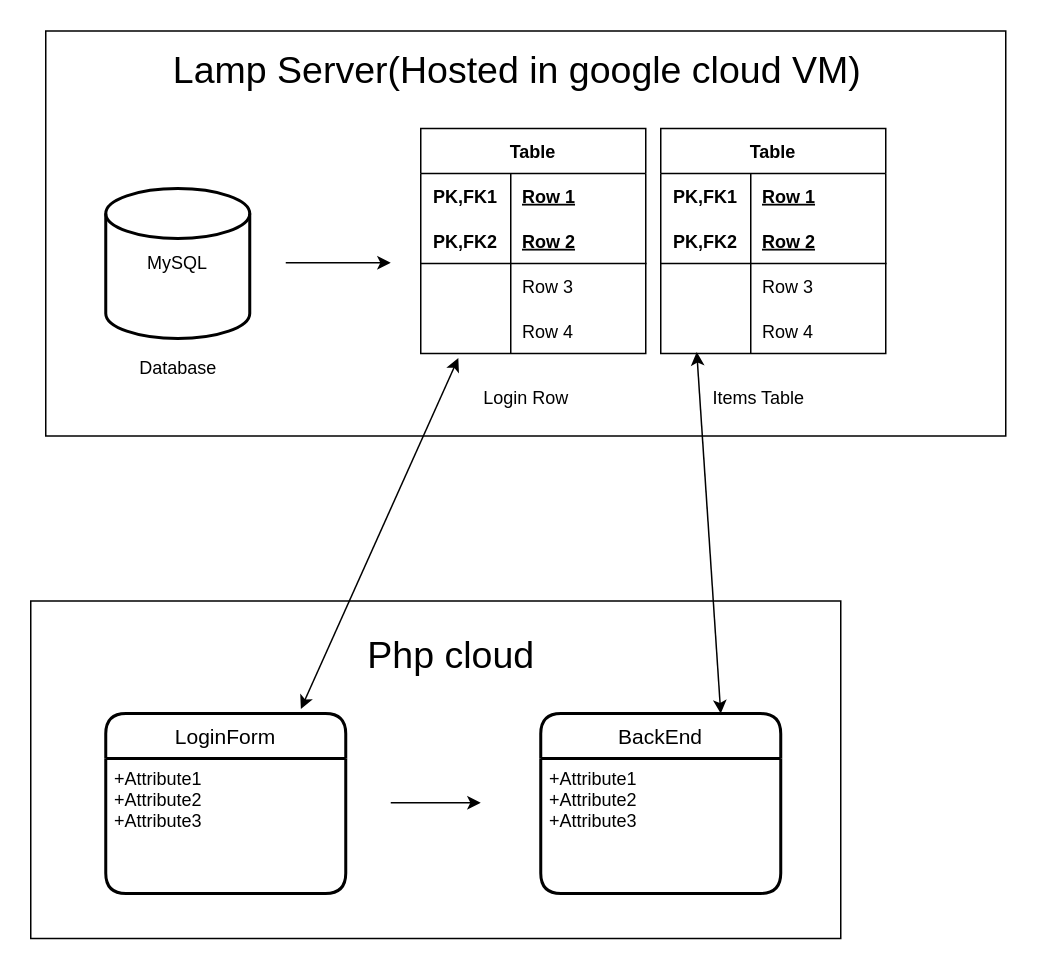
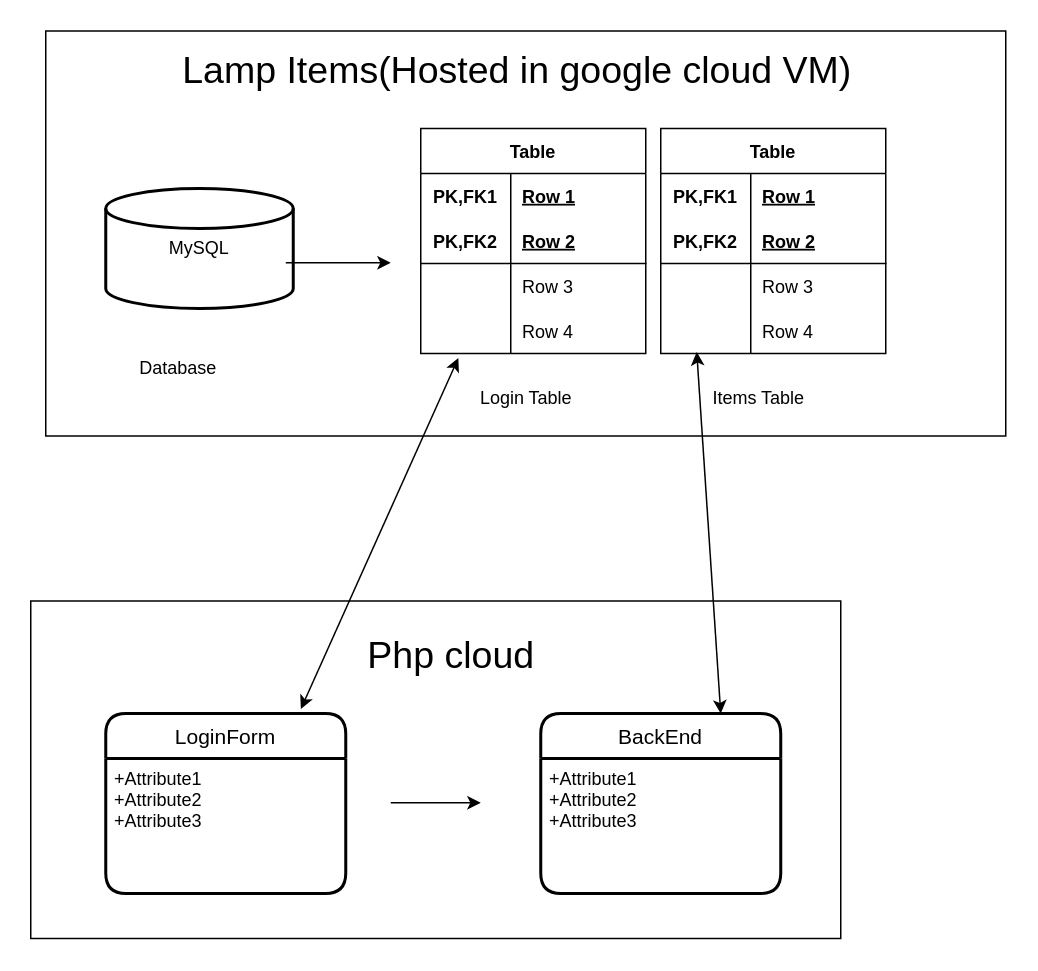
node "Lamp Server(Hosted in google cloud VM)": label "Lamp Server(Hosted in google cloud VM)" -> "Lamp Items(Hosted in google cloud VM)"
node "MySQL": size 144x150 -> 188x120
node "Login Row": label "Login Row" -> "Login Table"
